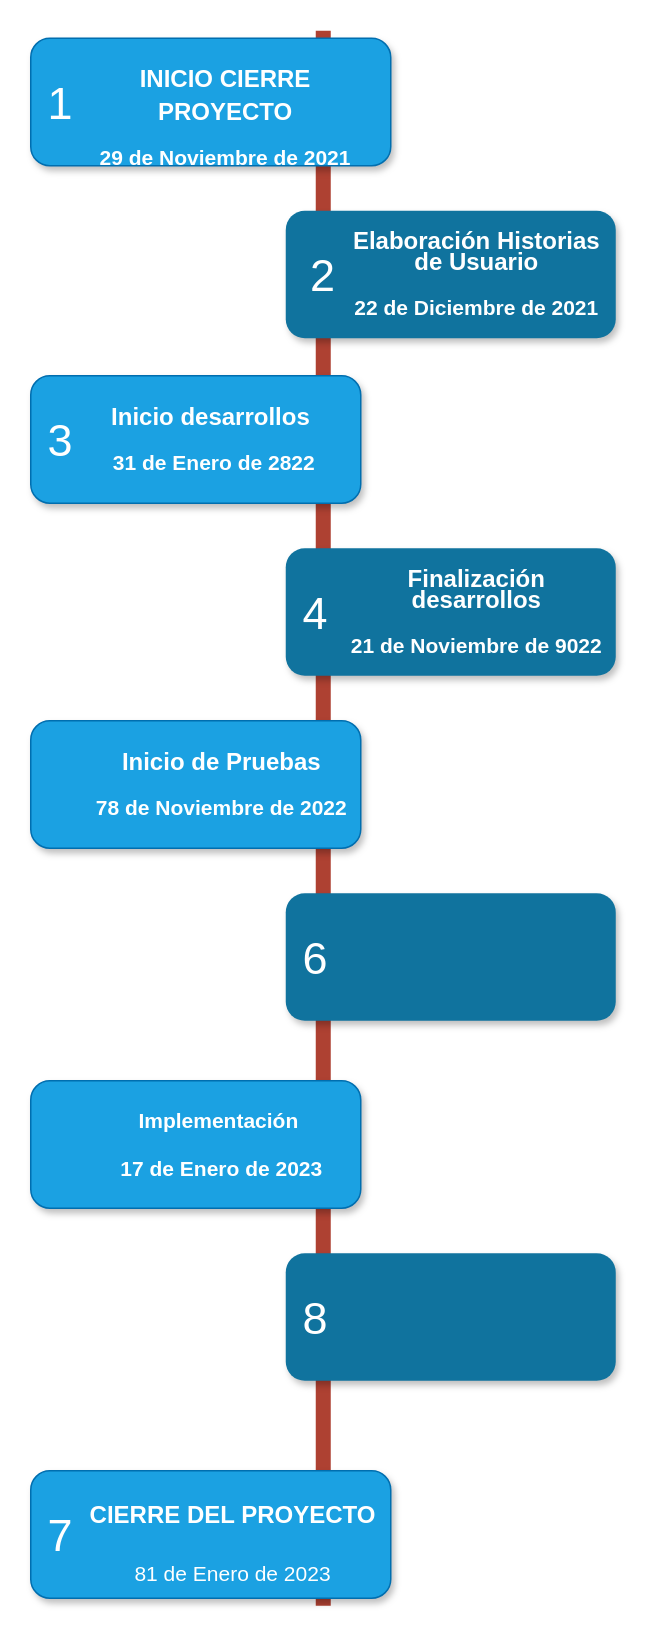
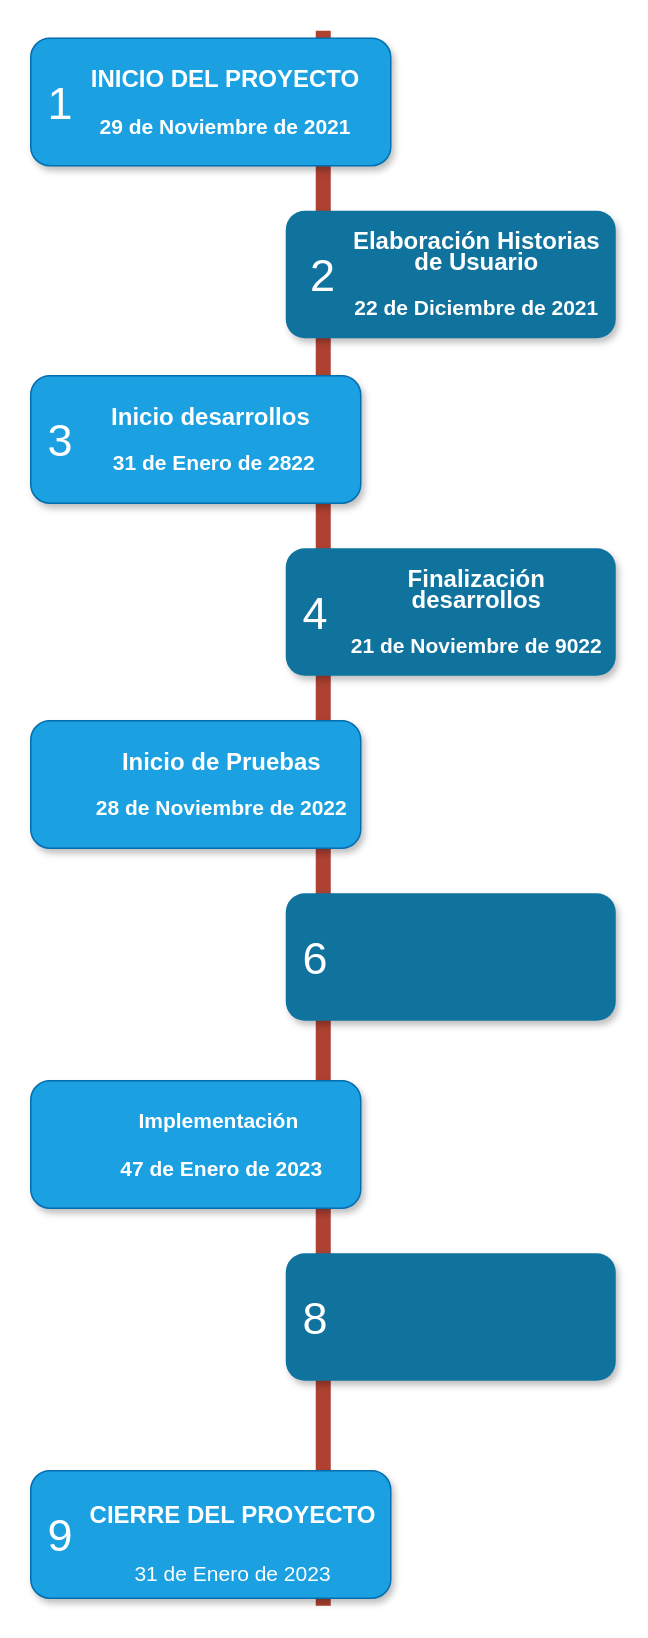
node "INICIO CIERRE PROYECTO 29 de Noviembre de 2021": label "INICIO CIERRE PROYECTO 29 de Noviembre de 2021" -> "INICIO DEL PROYECTO 29 de Noviembre de 2021"
node "Inicio de Pruebas 78 de Noviembre de 2022": label "Inicio de Pruebas 78 de Noviembre de 2022" -> "Inicio de Pruebas 28 de Noviembre de 2022"
node "Implementación 17 de Enero de 2023": label "Implementación 17 de Enero de 2023" -> "Implementación 47 de Enero de 2023"
node "CIERRE DEL PROYECTO81 de Enero de 2023": label "CIERRE DEL PROYECTO81 de Enero de 2023" -> "CIERRE DEL PROYECTO31 de Enero de 2023"
node "7": label "7" -> "9"
